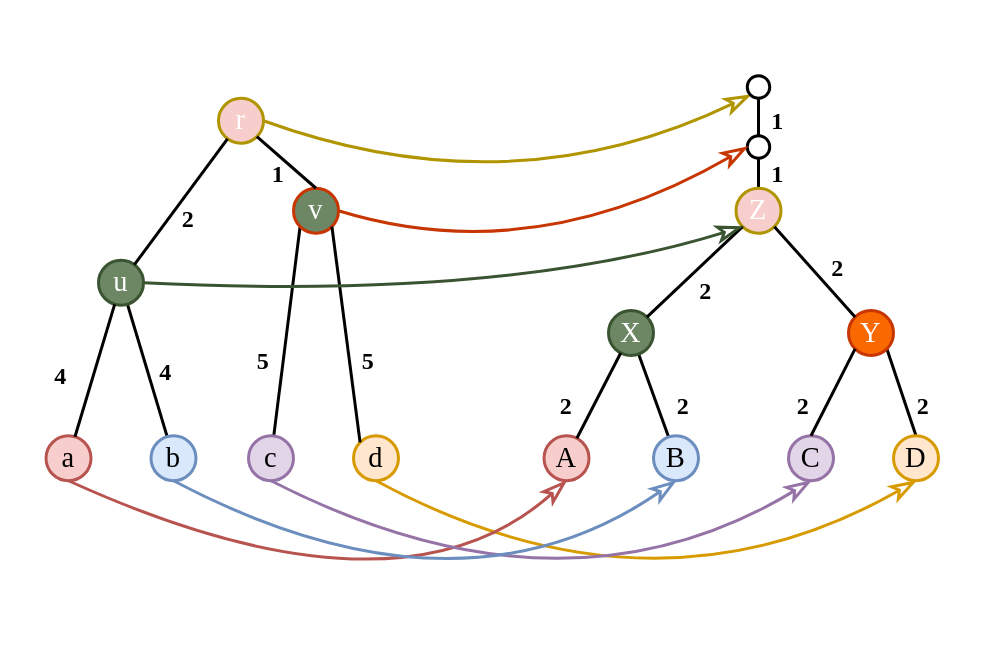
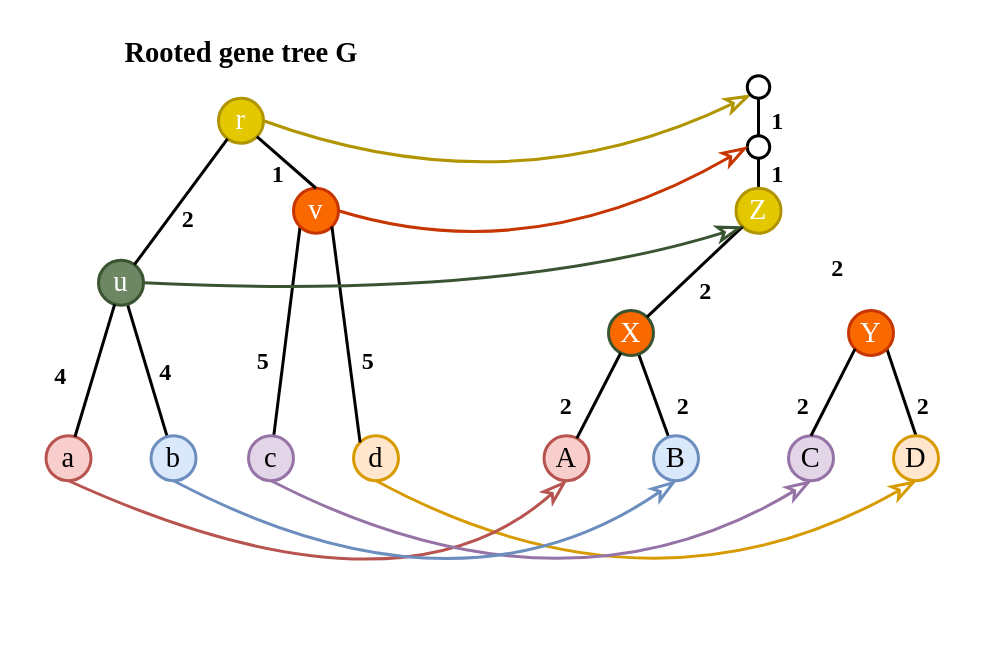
node "Rooted gene tree G": added
node "r": fillcolor #f8cecc -> #e3c800
node "v": fillcolor #6d8764 -> #fa6800
node "Z": fillcolor #f8cecc -> #e3c800
edge "Z" -- "Y": removed
node "X": fillcolor #6d8764 -> #fa6800
